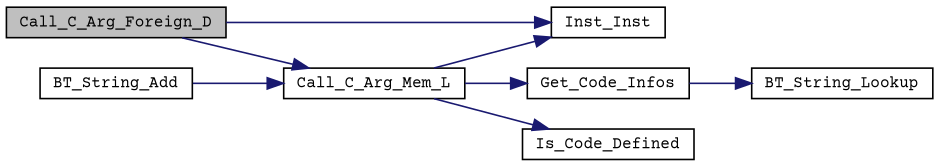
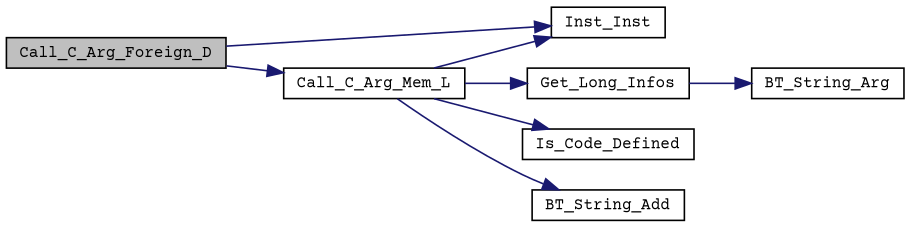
edge "BT_String_Add" -> "Call_C_Arg_Mem_L": reversed
node "Get_Code_Infos": label "Get_Code_Infos" -> "Get_Long_Infos"
node "BT_String_Lookup": label "BT_String_Lookup" -> "BT_String_Arg"
